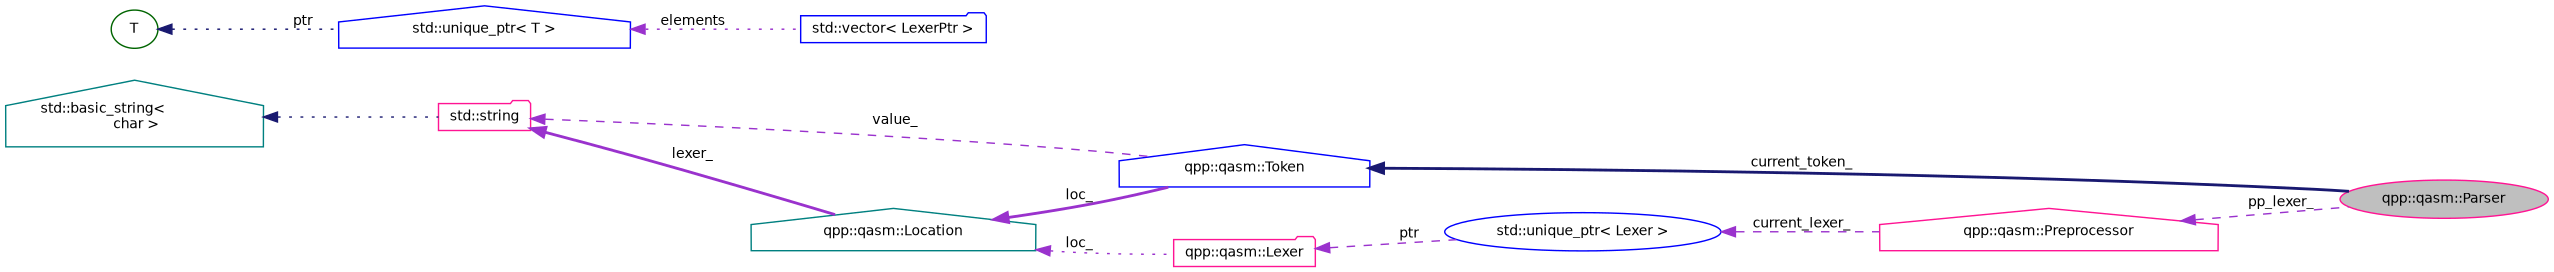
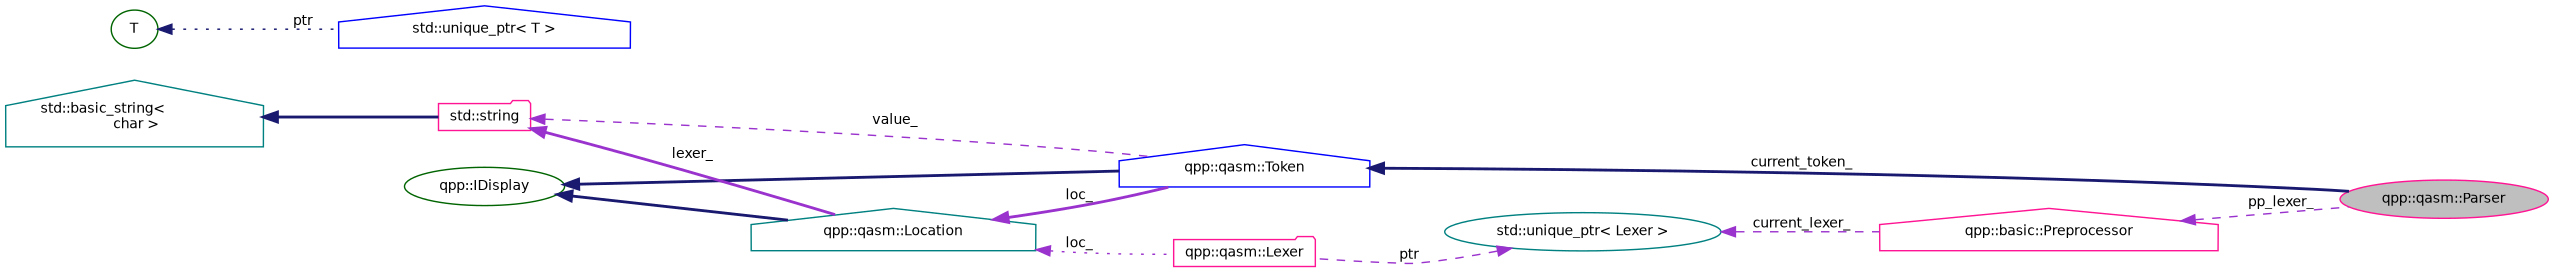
node "std::vector< LexerPtr >": removed
edge "std::string" -> "std::basic_string< char >": style dotted -> bold
node "qpp::IDisplay": added
node "std::unique_ptr< Lexer >": color blue -> teal
node "qpp::qasm::Preprocessor": label "qpp::qasm::Preprocessor" -> "qpp::basic::Preprocessor"
edge "std::unique_ptr< Lexer >" -> "qpp::qasm::Lexer": reversed
